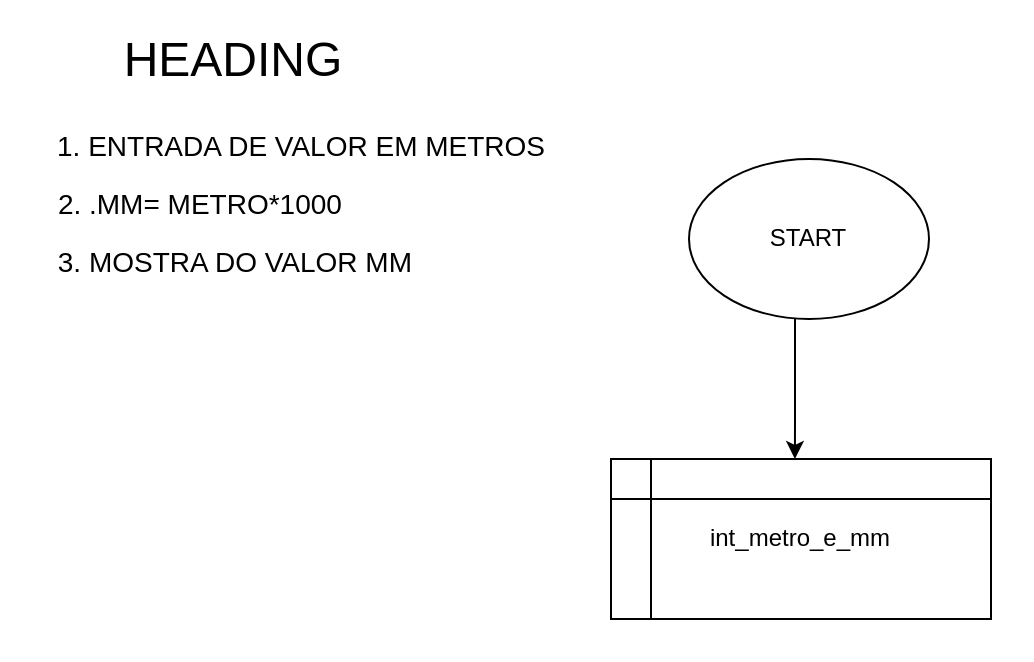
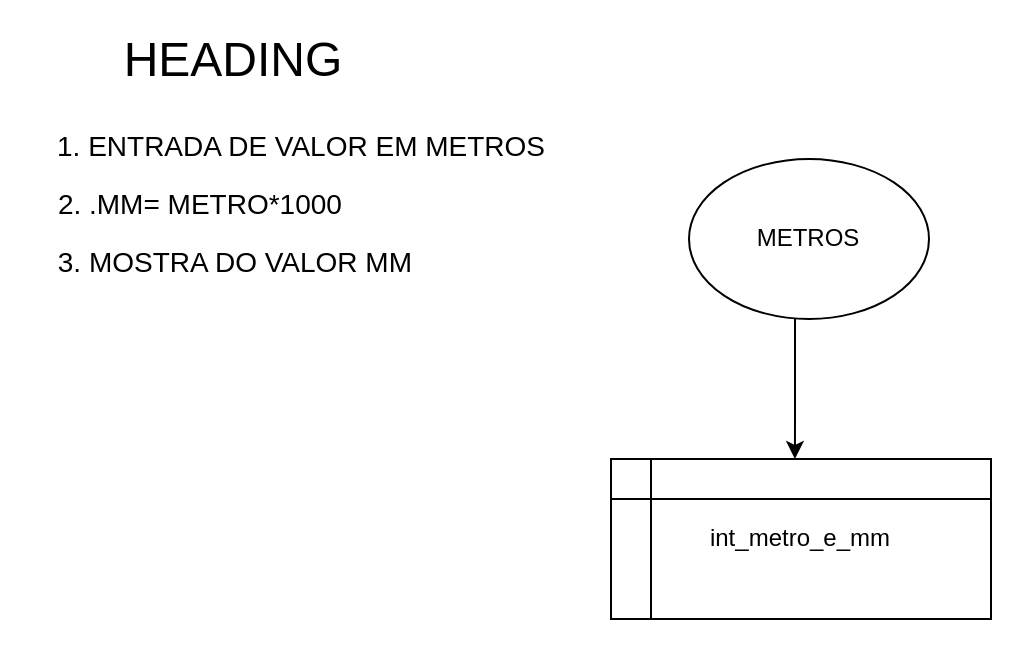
node "START": label "START" -> "METROS"
